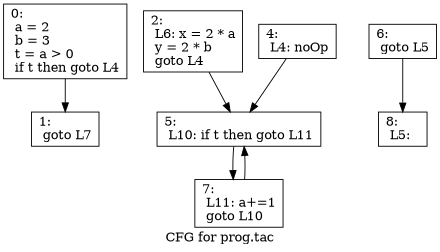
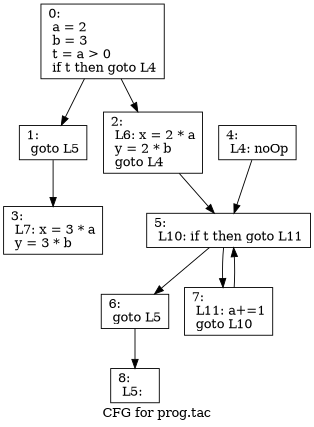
edge "0:" -> "2:": added
node "1:": text "goto L7" -> "goto L5"
node "3:": added
edge "5:" -> "6:": added
